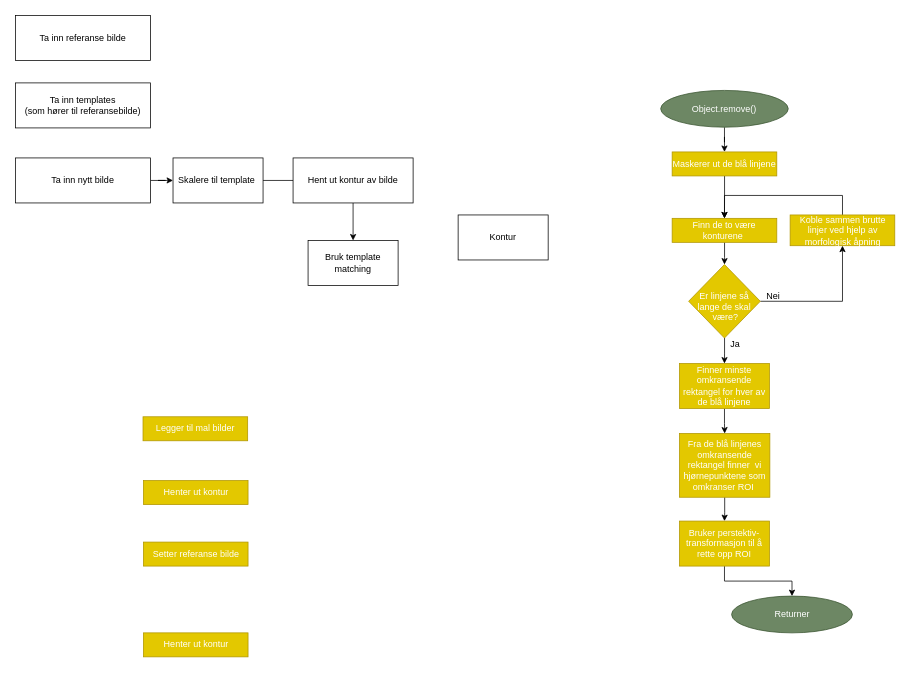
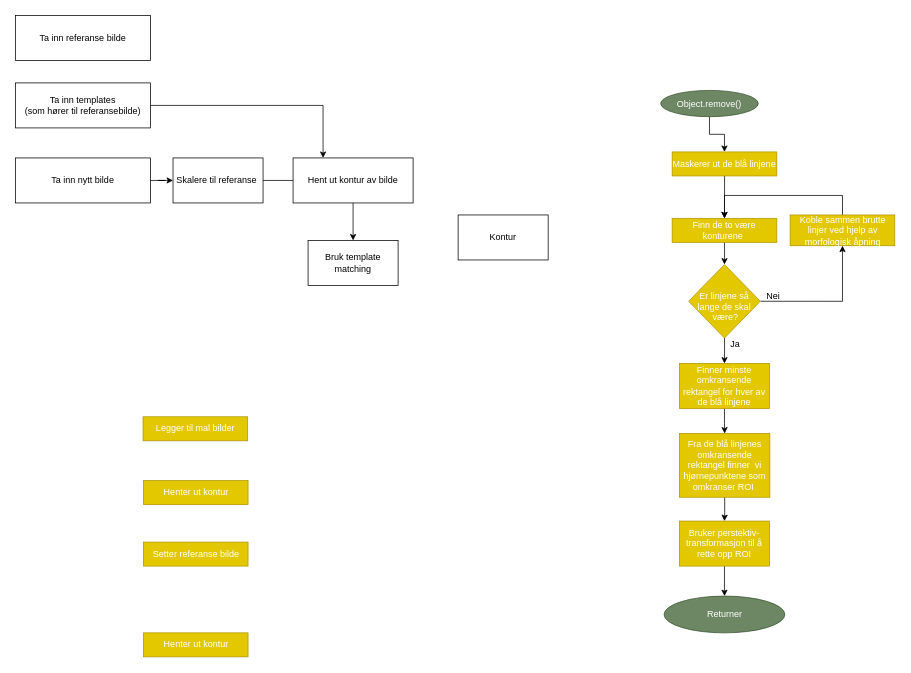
edge "Ta inn templates (som hører til referansebilde)" -> "Hent ut kontur av bilde": added
node "Object.remove()": size 128x37 -> 98x26
node "Skalere til template": label "Skalere til template" -> "Skalere til referanse"
node "Returner": moved (792, 614) -> (724, 614)
